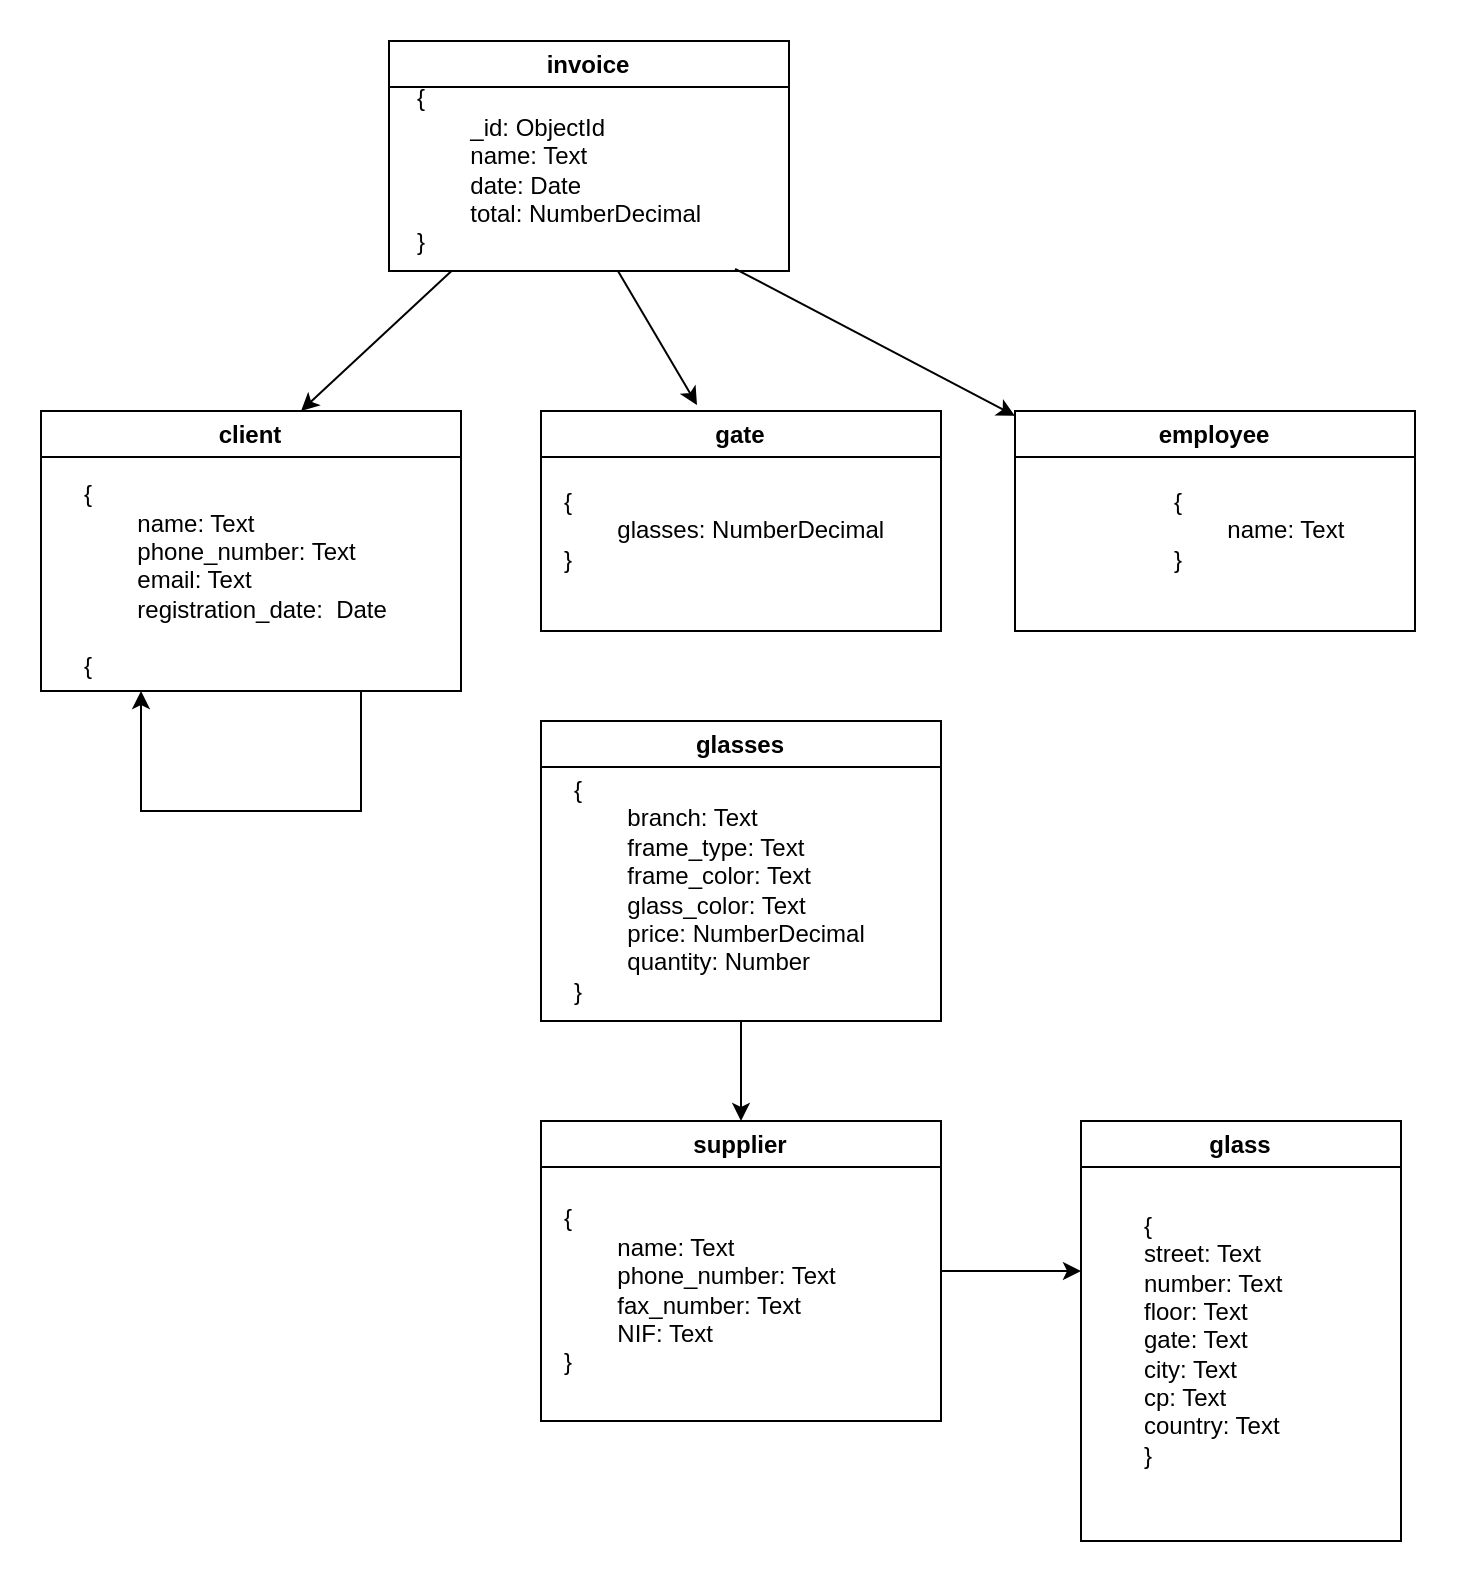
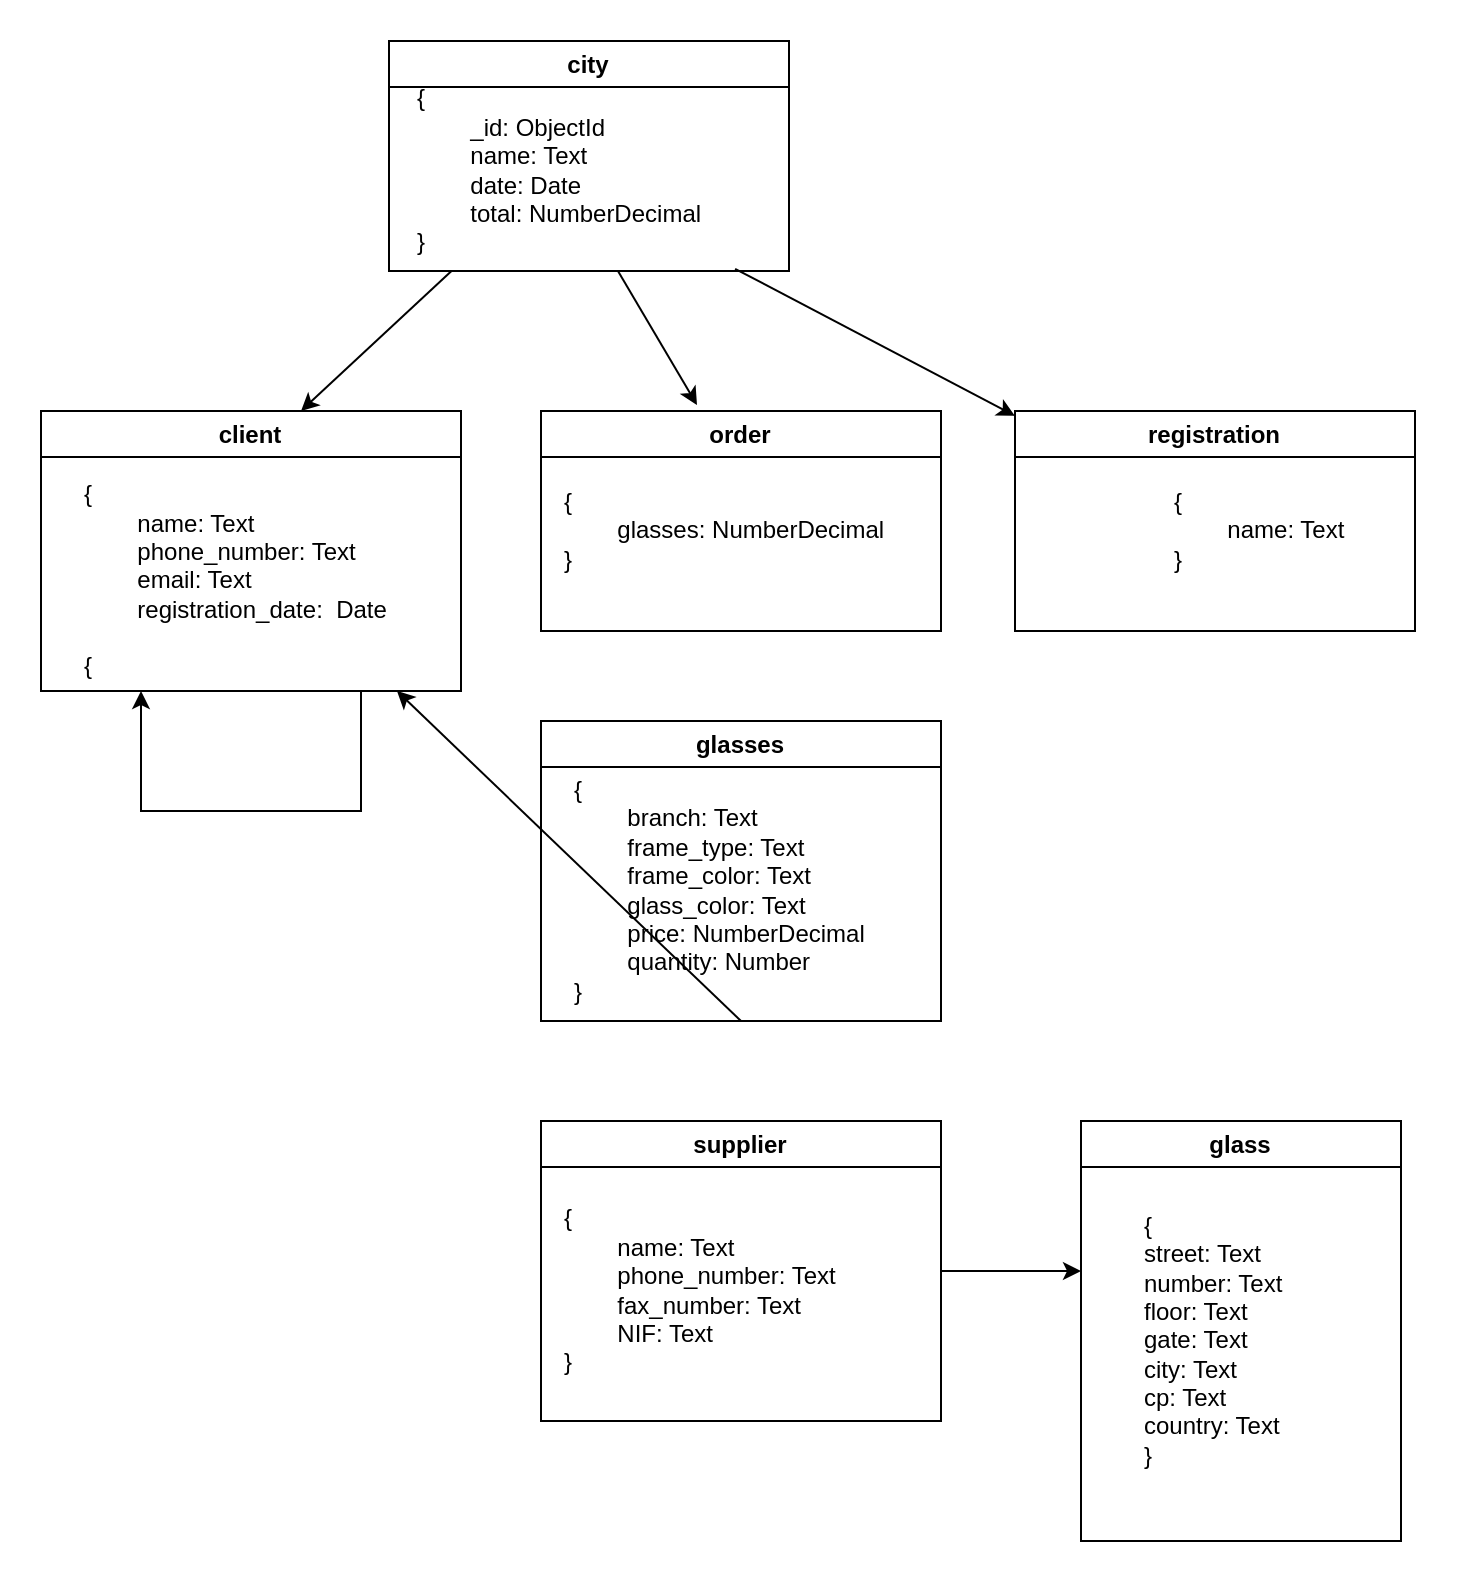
node "invoice": label "invoice" -> "city"
node "gate": label "gate" -> "order"
node "employee": label "employee" -> "registration"
edge "glasses" -> "supplier": now "glasses" -> "client"
